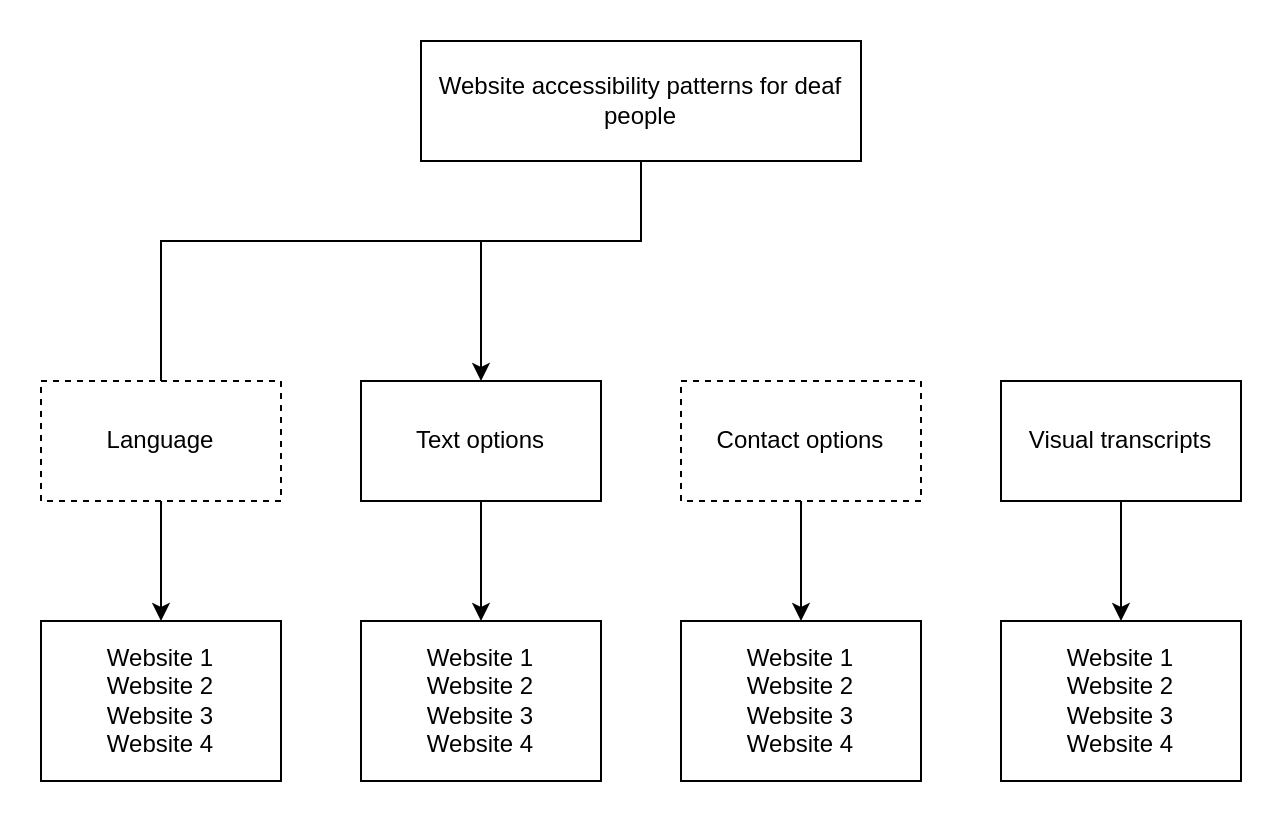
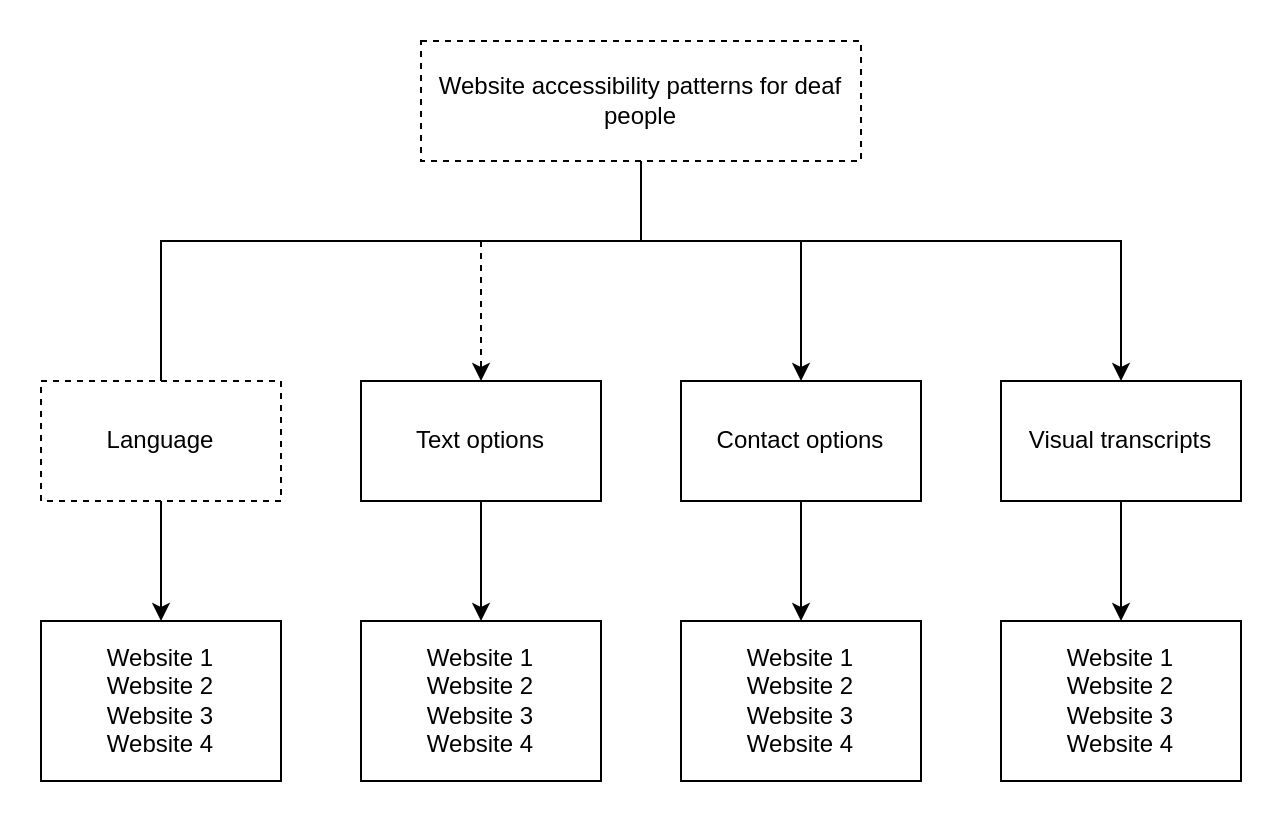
node "Website accessibility patterns for deaf people": style solid -> dashed
edge "Website accessibility patterns for deaf people" -> "Visual transcripts": added
edge "Website accessibility patterns for deaf people" -> "Text options": style solid -> dashed
edge "Website accessibility patterns for deaf people" -> "Contact options": added
node "Contact options": style dashed -> solid
